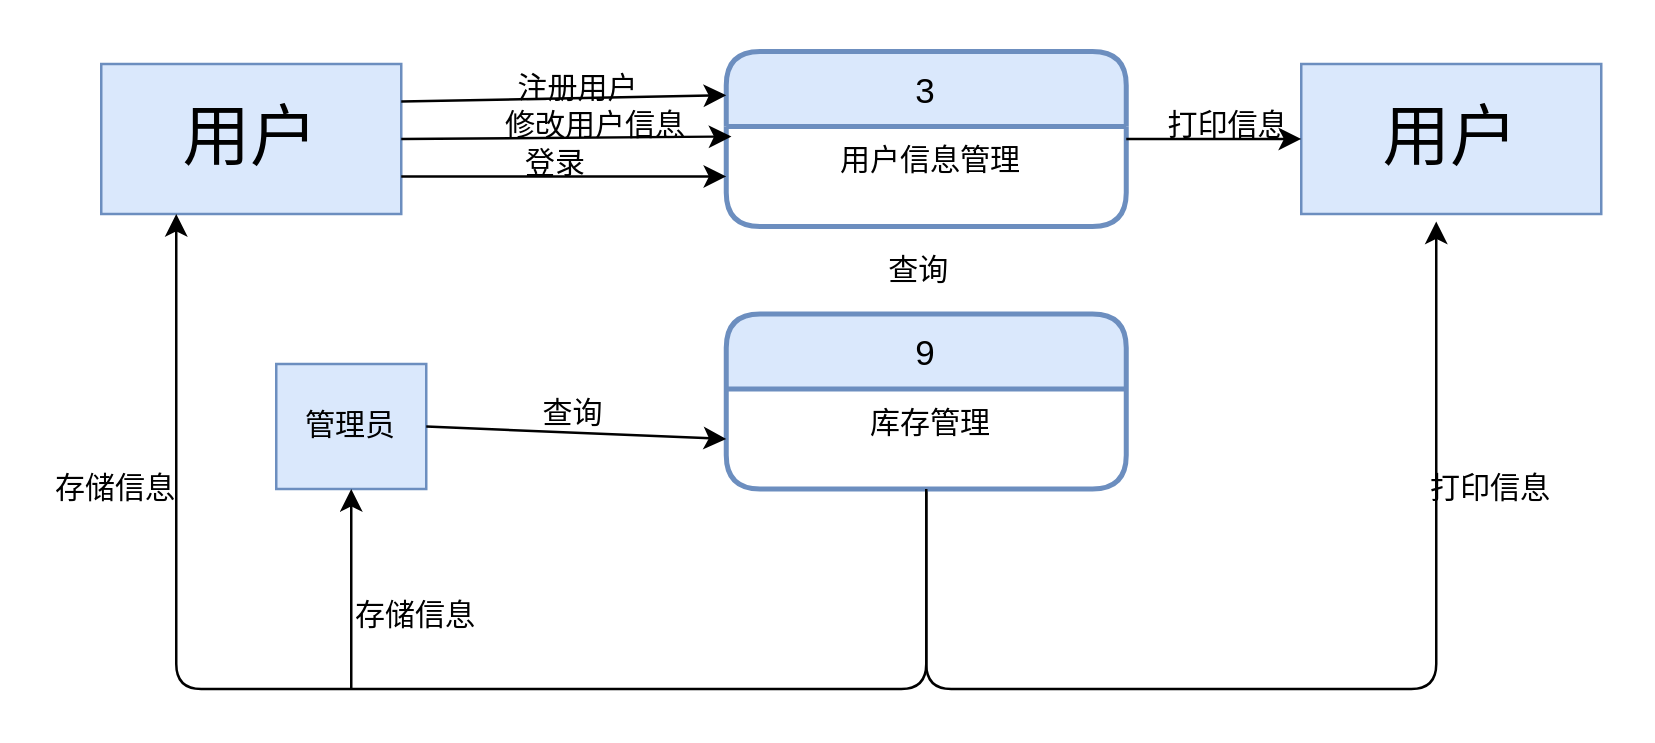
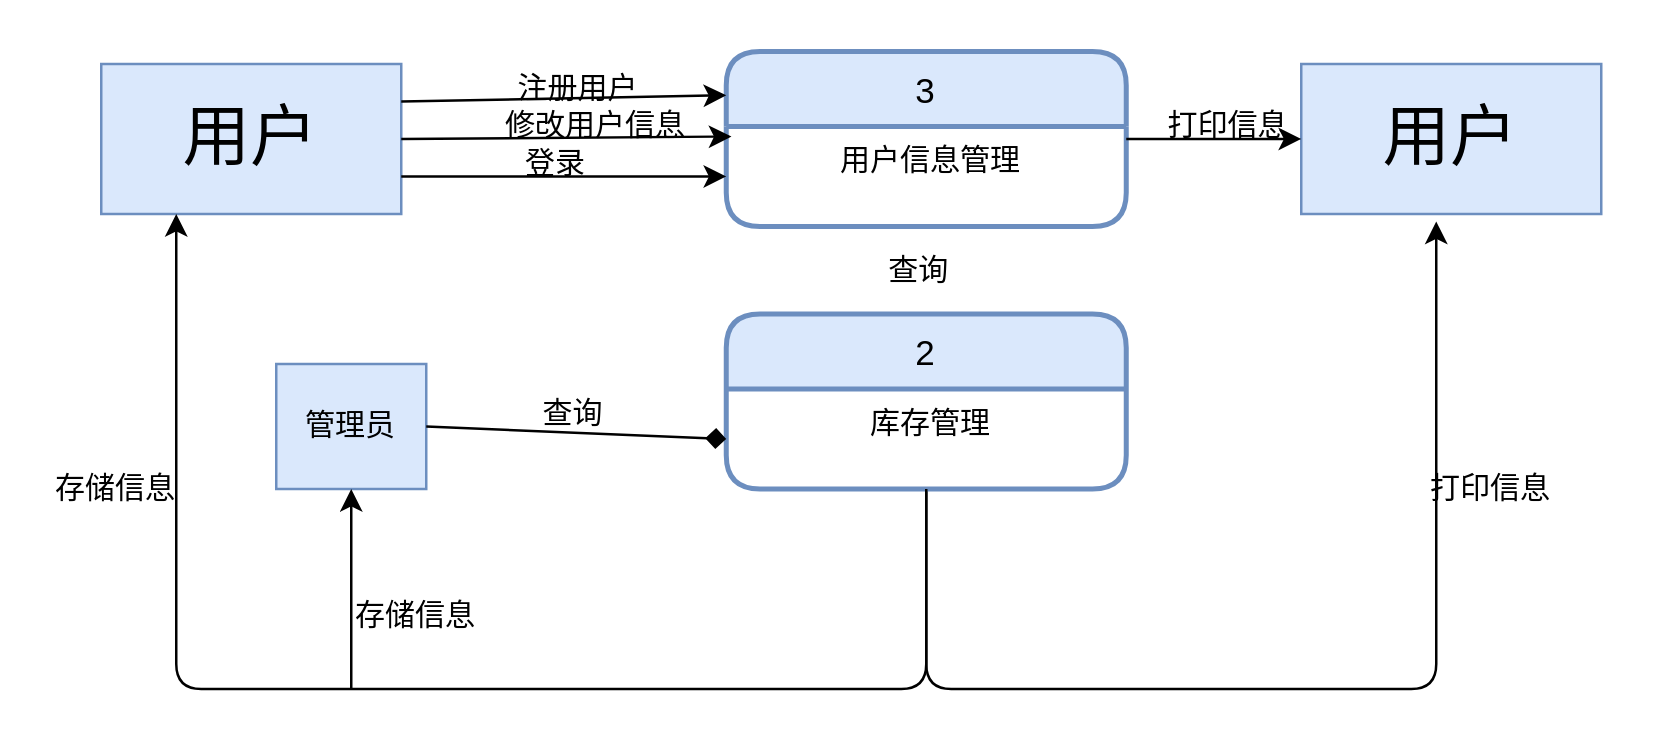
node "9": label "9" -> "2"
edge "管理员" -> "库存管理": arrowhead classic -> diamond
